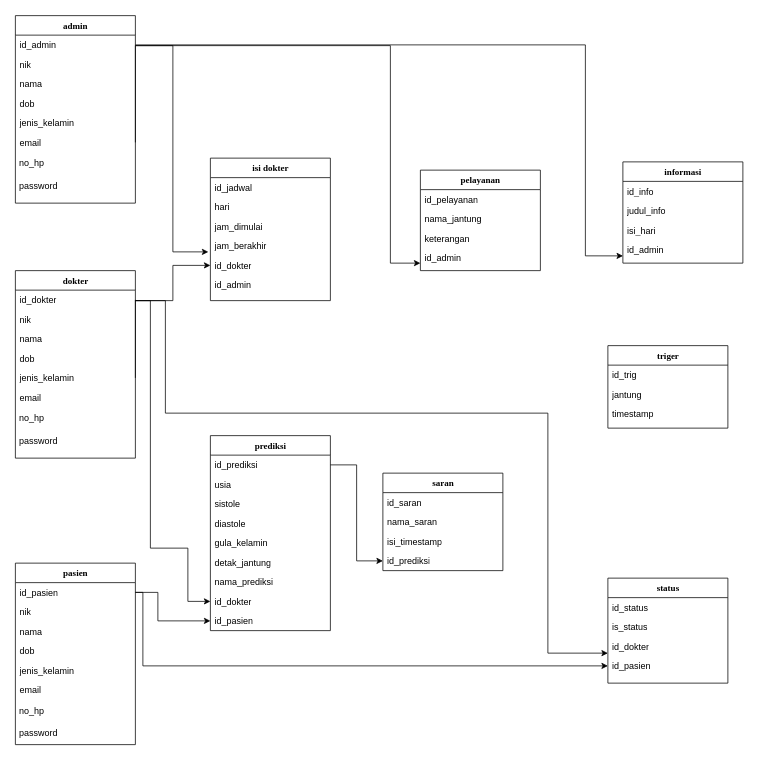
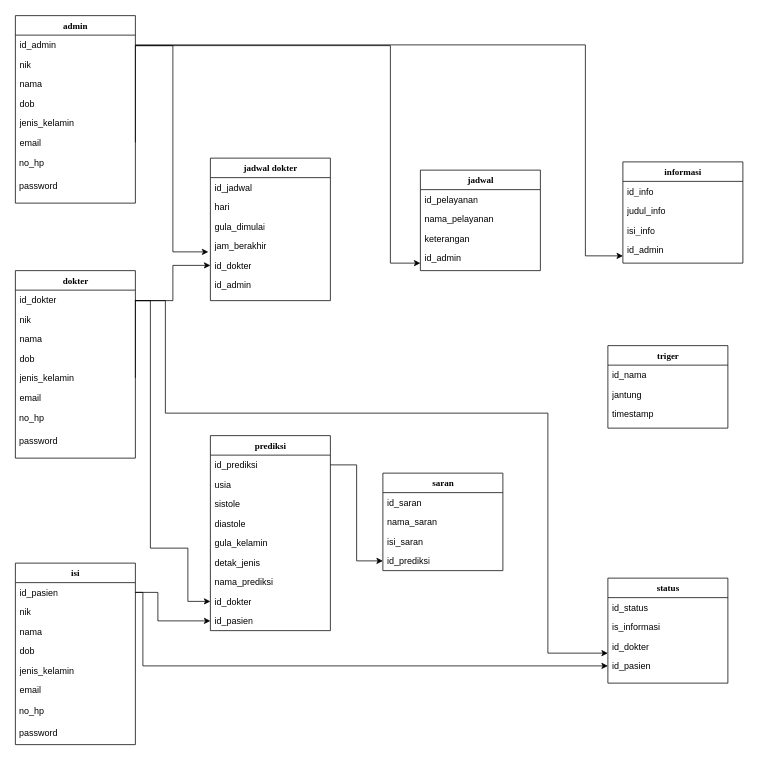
node "isi dokter": label "isi dokter" -> "jadwal dokter"
node "pelayanan": label "pelayanan" -> "jadwal"
node "nama_jantung": label "nama_jantung" -> "nama_pelayanan"
node "jam_dimulai": label "jam_dimulai" -> "gula_dimulai"
node "isi_hari": label "isi_hari" -> "isi_info"
node "id_trig": label "id_trig" -> "id_nama"
node "isi_timestamp": label "isi_timestamp" -> "isi_saran"
node "detak_jantung": label "detak_jantung" -> "detak_jenis"
node "pasien": label "pasien" -> "isi"
node "is_status": label "is_status" -> "is_informasi"
